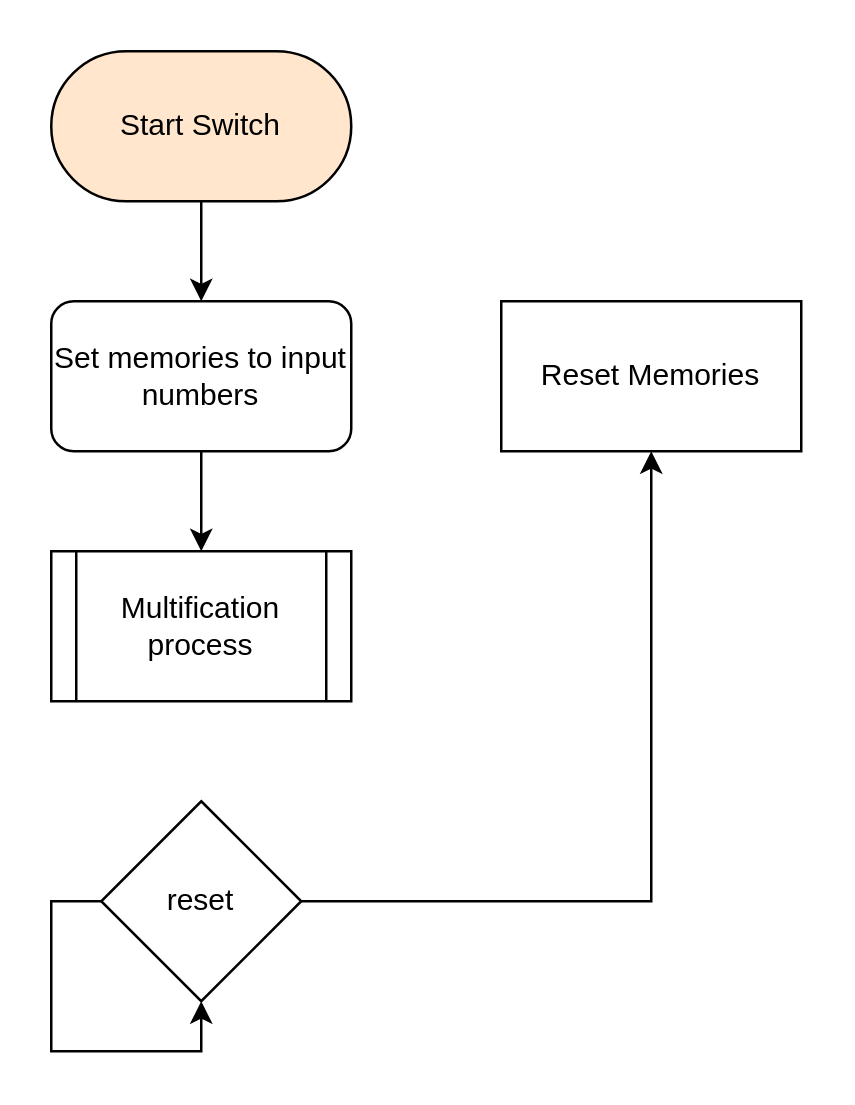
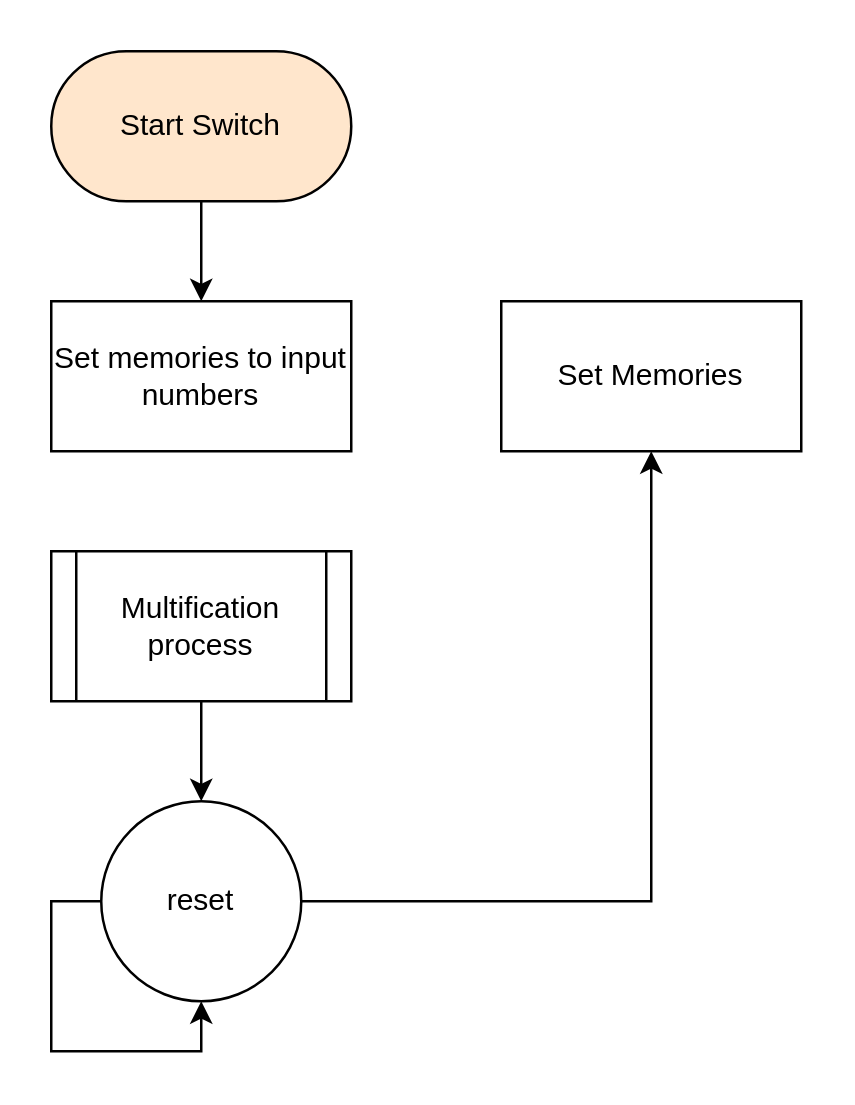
node "Set memories to input numbers": shape rounded rectangle -> rectangle
node "Reset Memories": label "Reset Memories" -> "Set Memories"
edge "Set memories to input numbers" -> "Multification process": removed
edge "Multification process" -> "reset": added
node "reset": shape diamond -> ellipse
